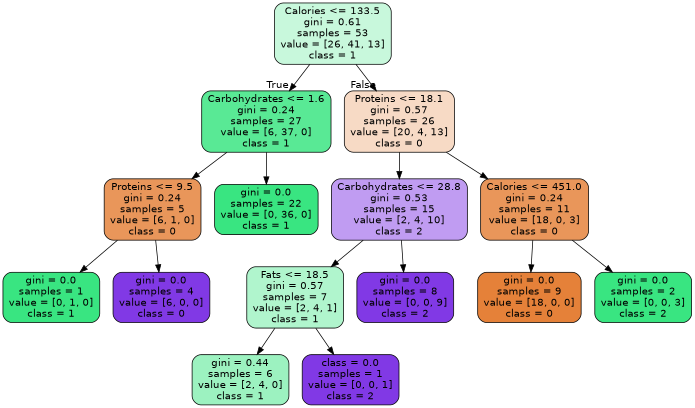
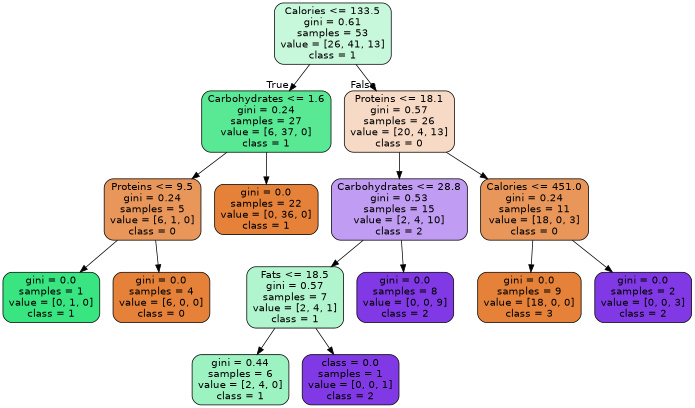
node "gini = 0.0 samples = 22 value = [0, 36, 0] class = 1": fillcolor #39e581 -> #e58139
node "gini = 0.0 samples = 4 value = [6, 0, 0] class = 0": fillcolor #8139e5 -> #e58139
node "gini = 0.0 samples = 9 value = [18, 0, 0] class = 0": label "gini = 0.0 samples = 9 value = [18, 0, 0] class = 0" -> "gini = 0.0 samples = 9 value = [18, 0, 0] class = 3"
node "gini = 0.0 samples = 2 value = [0, 0, 3] class = 2": fillcolor #39e581 -> #8139e5
